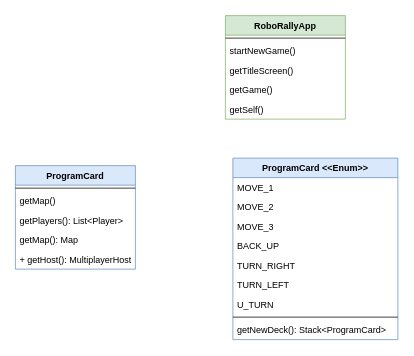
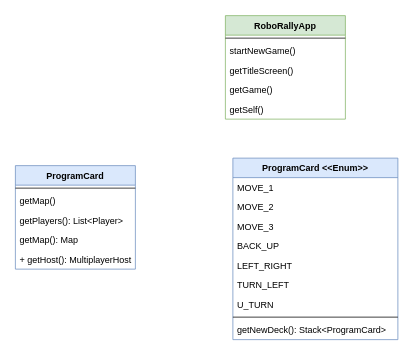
node "TURN_RIGHT": label "TURN_RIGHT" -> "LEFT_RIGHT"
